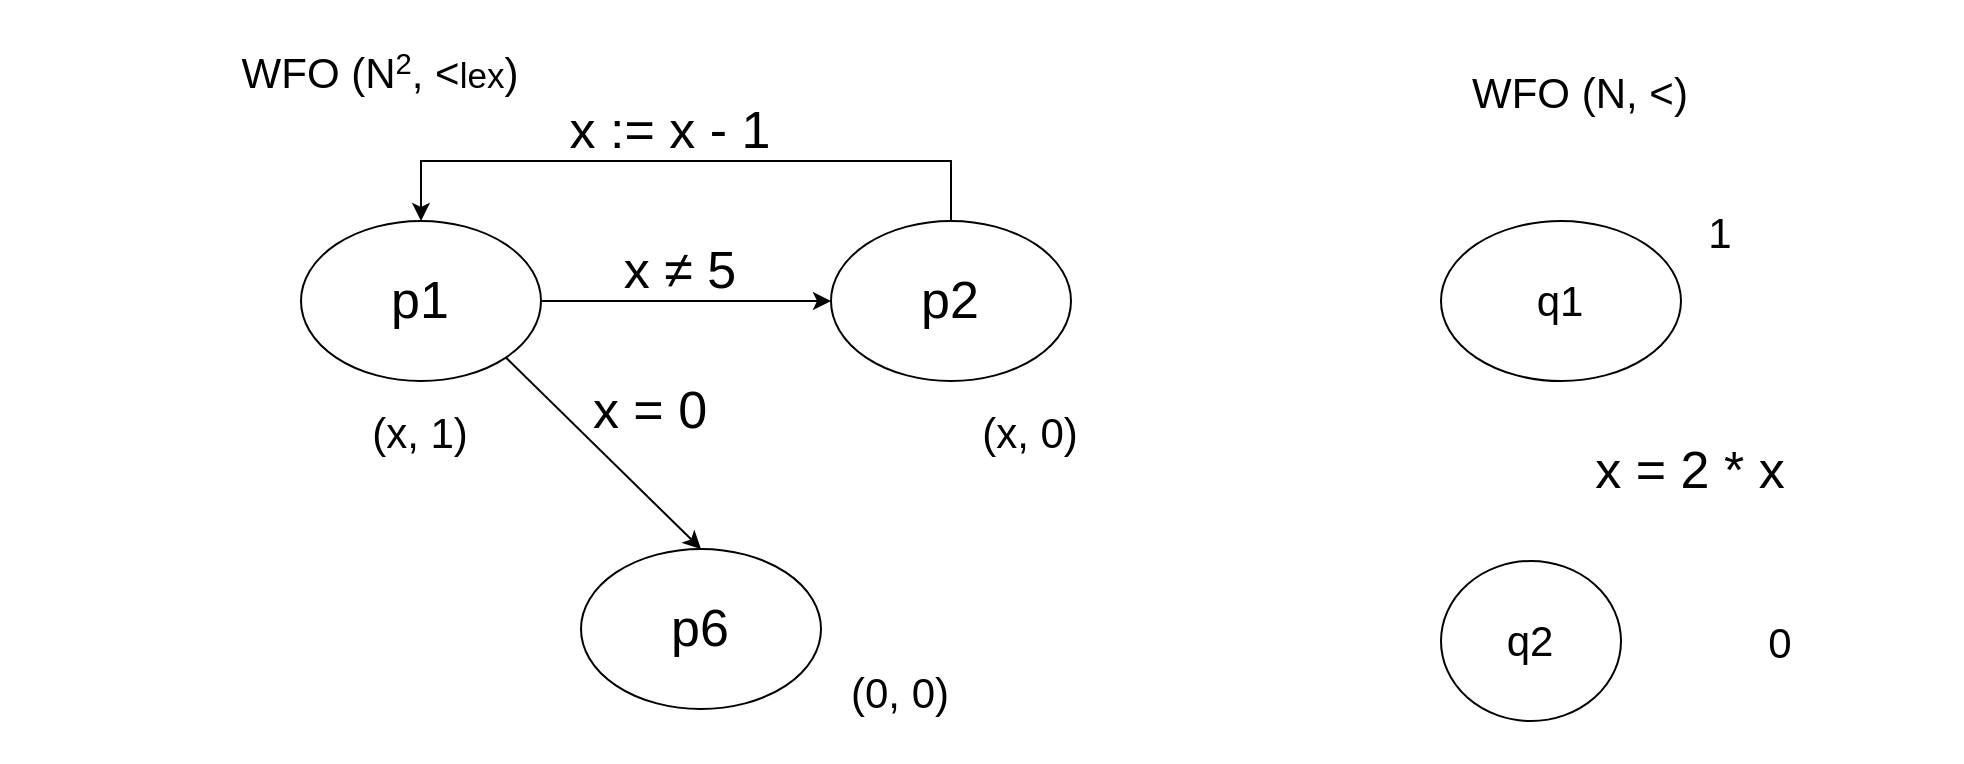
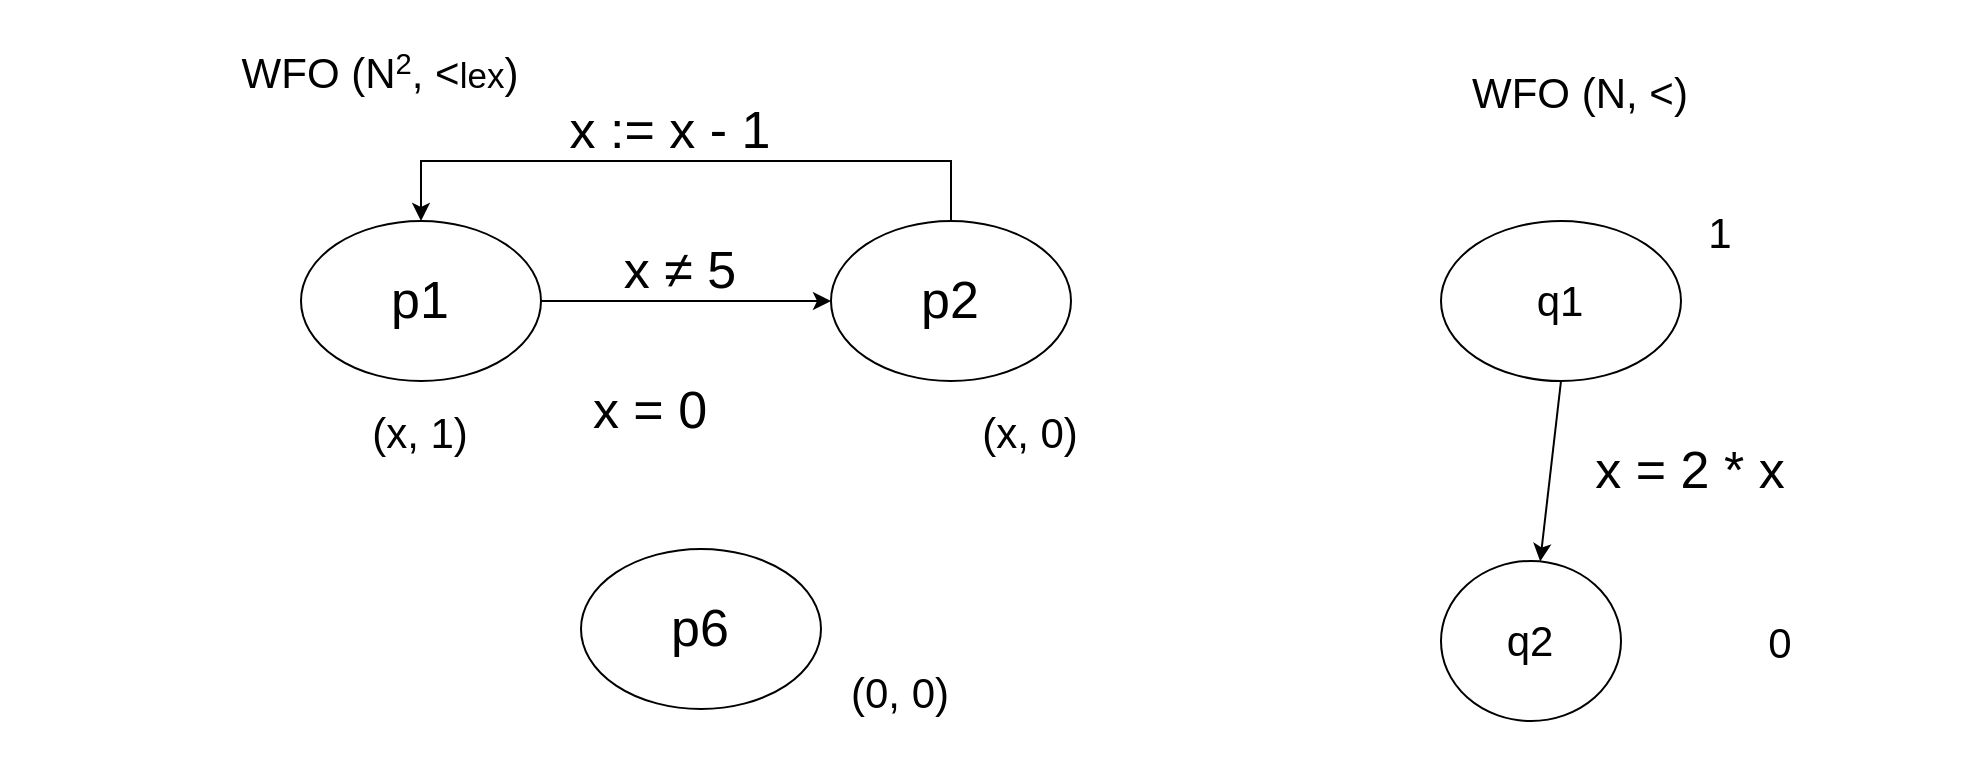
edge "p1" -> "p6": removed
edge "q1" -> "q2": added
